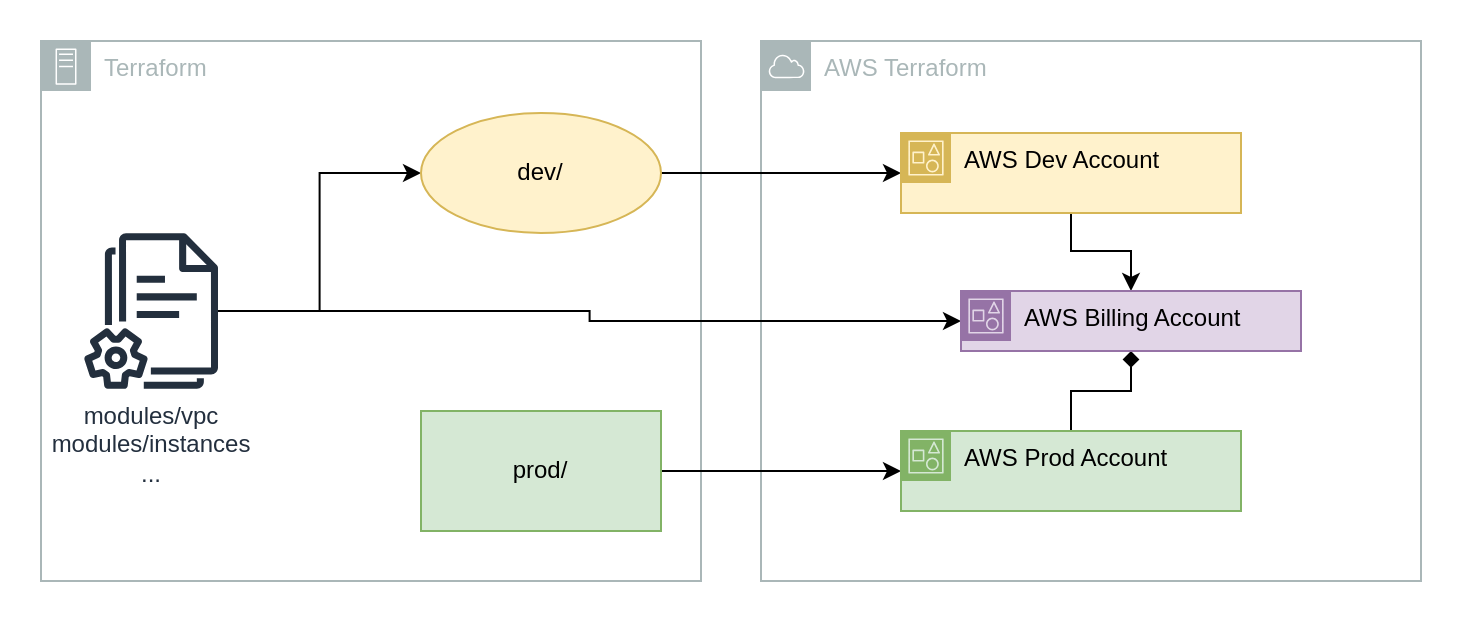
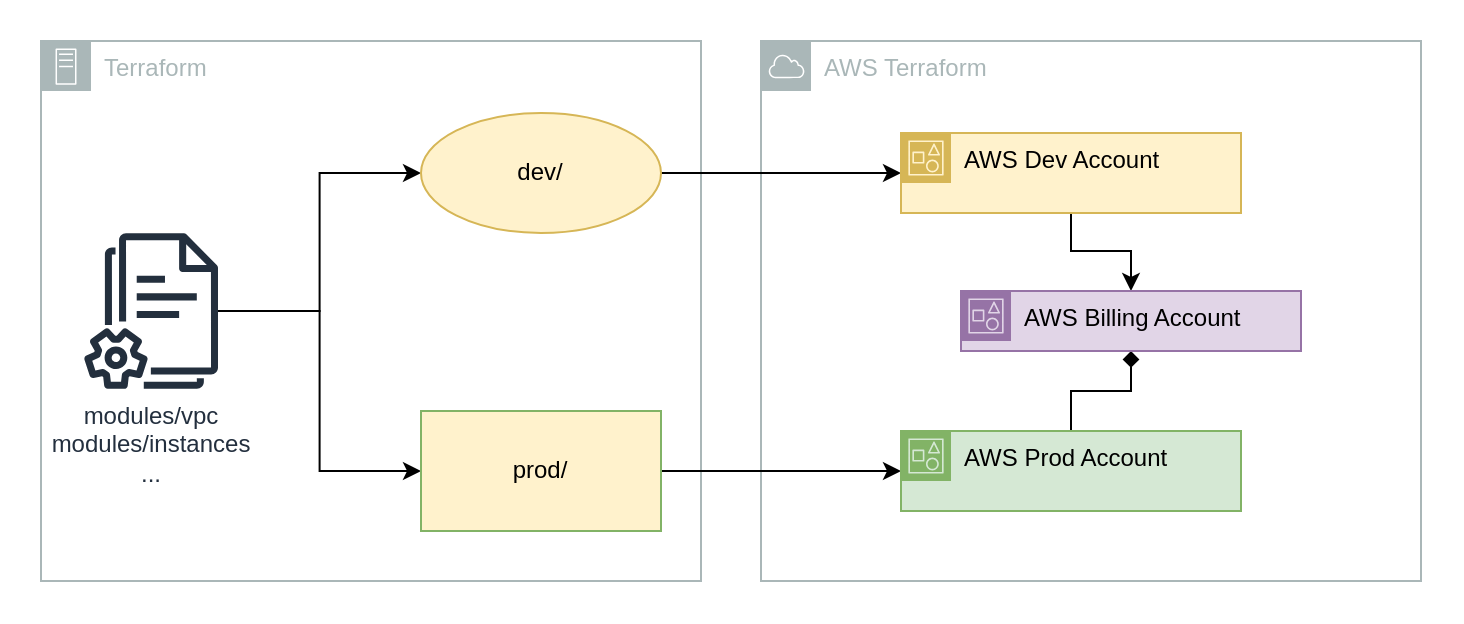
edge "modules/vpc modules/instances ..." -> "AWS Billing Account": now "modules/vpc modules/instances ..." -> "prod/"
node "prod/": fillcolor #d5e8d4 -> #fff2cc
